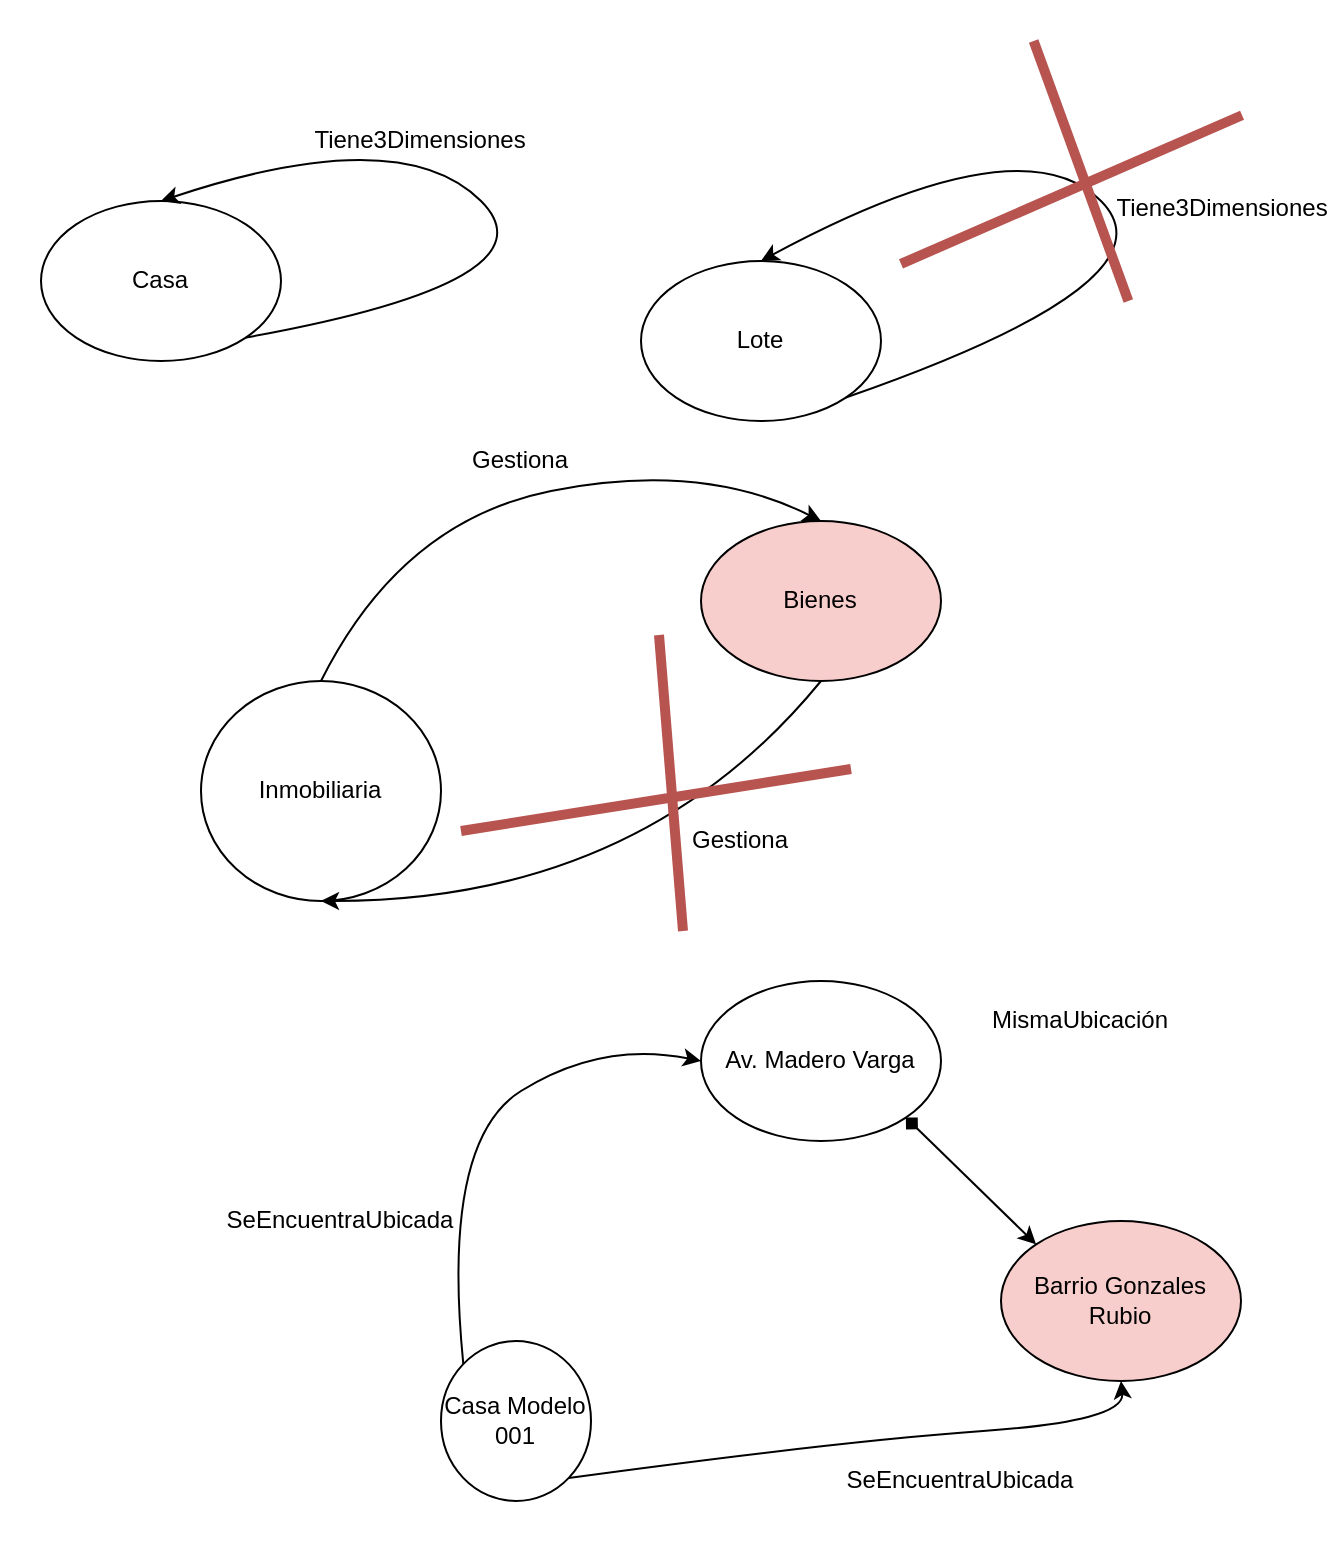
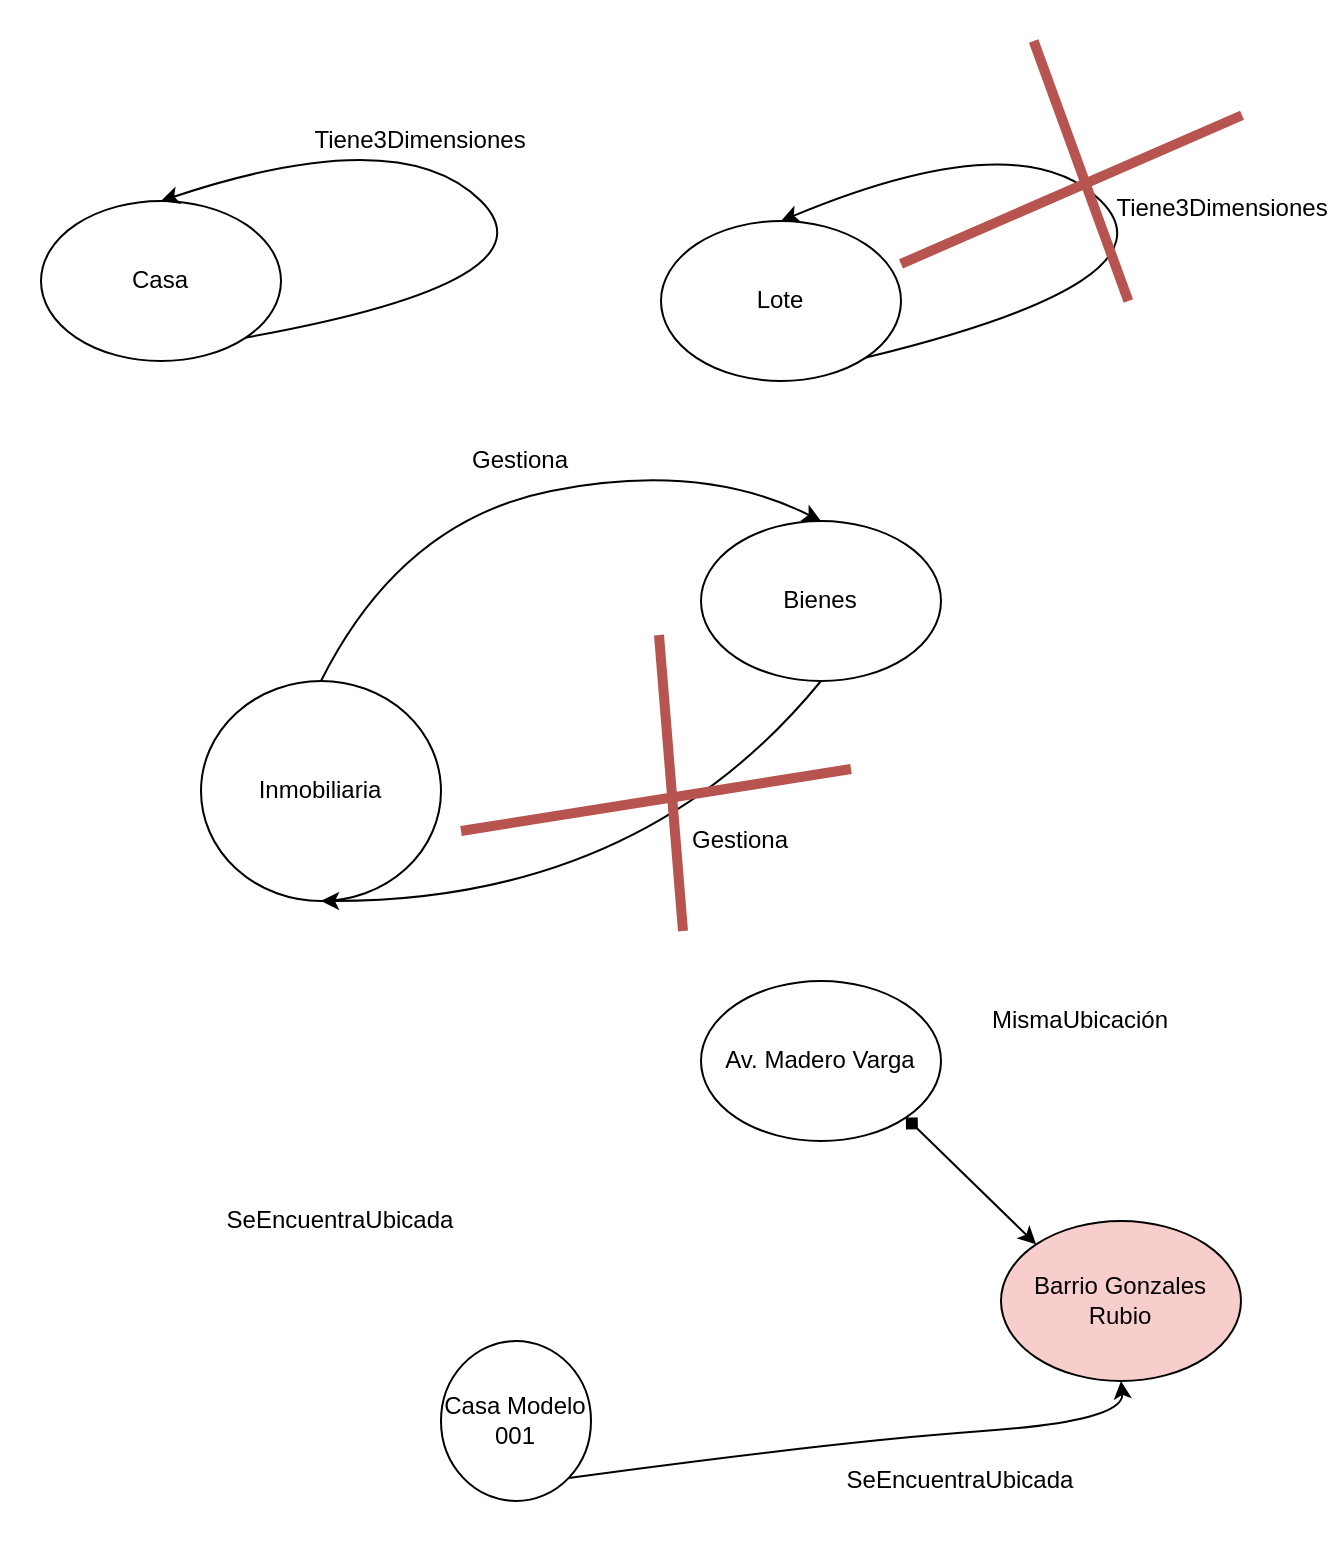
node "Lote": moved (761, 341) -> (781, 301)
node "Bienes": fillcolor #f8cecc -> #ffffff
edge "Casa Modelo 001" -> "Av. Madero Varga": removed
